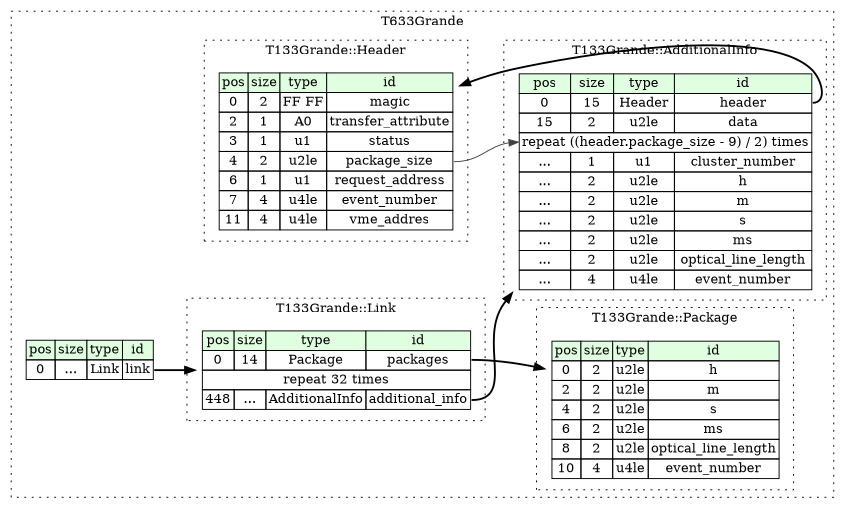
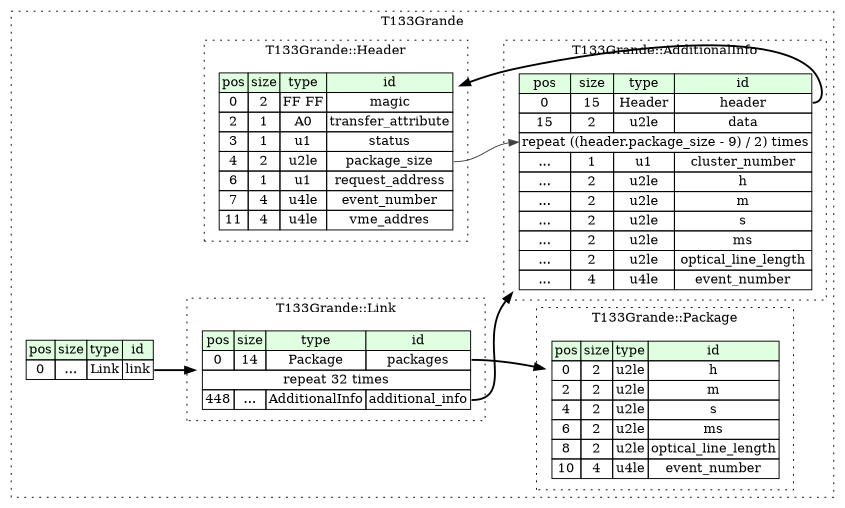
cluster "T633Grande": label "T633Grande" -> "T133Grande"
